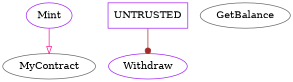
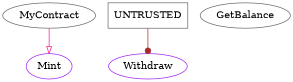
node "UNTRUSTED": color purple -> gray40
edge "Mint" -> "MyContract": reversed
